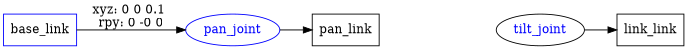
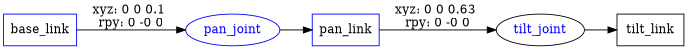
node "pan_link": color black -> blue
edge "pan_link" -> "tilt_joint": added, label "xyz: 0 0 0.63 rpy: 0 -0 0"
node "link_link": label "link_link" -> "tilt_link"
